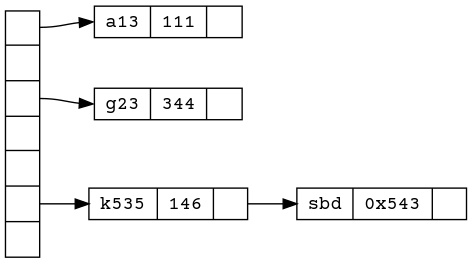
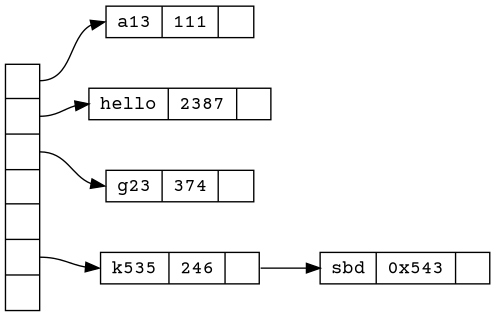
node "g23": text "344" -> "374"
node "hello": added
node "k535": text "146" -> "246"
